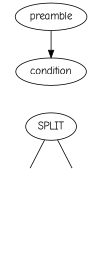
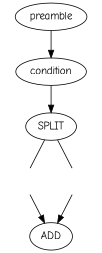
edge "condition" -> "SPLIT": added
node "ADD": added
